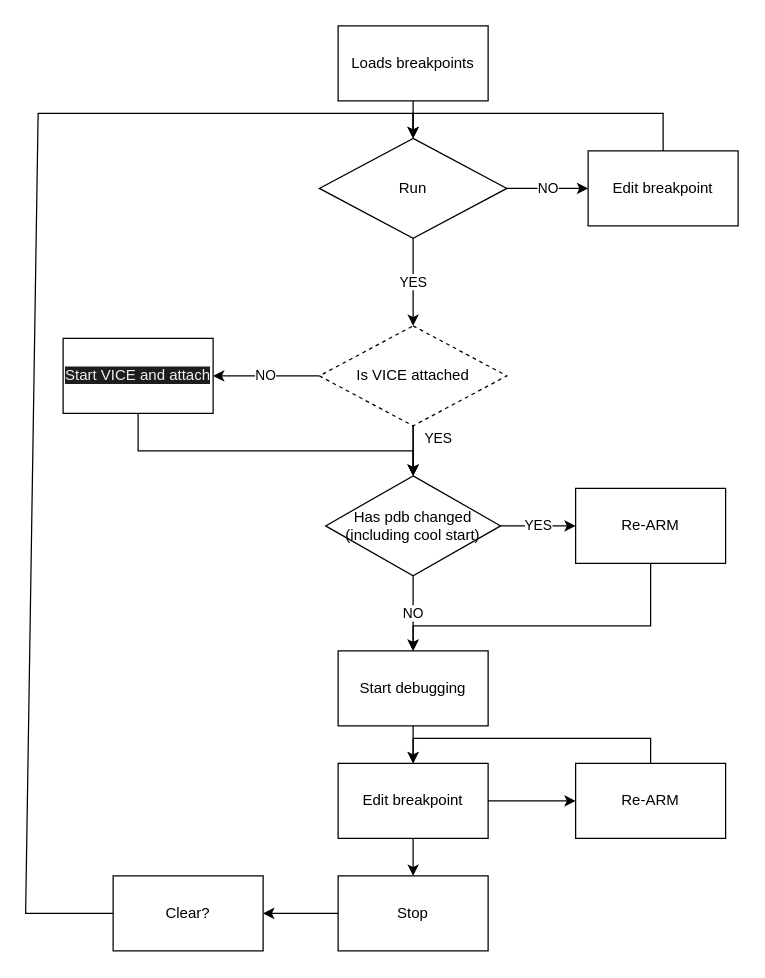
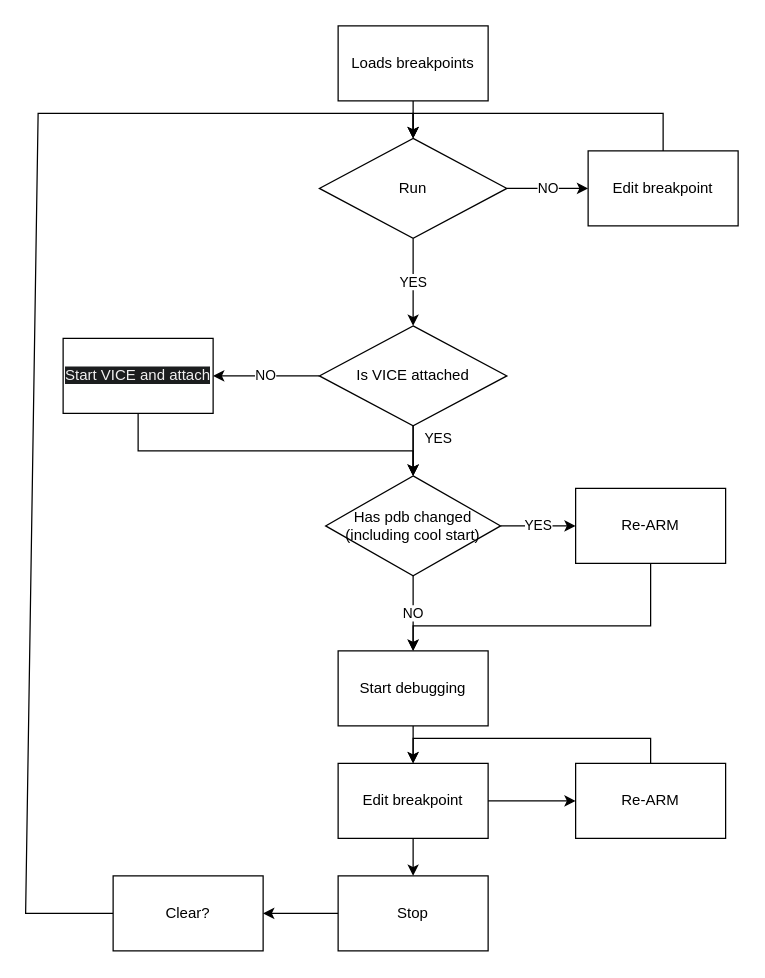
node "Is VICE attached": style dashed -> solid
